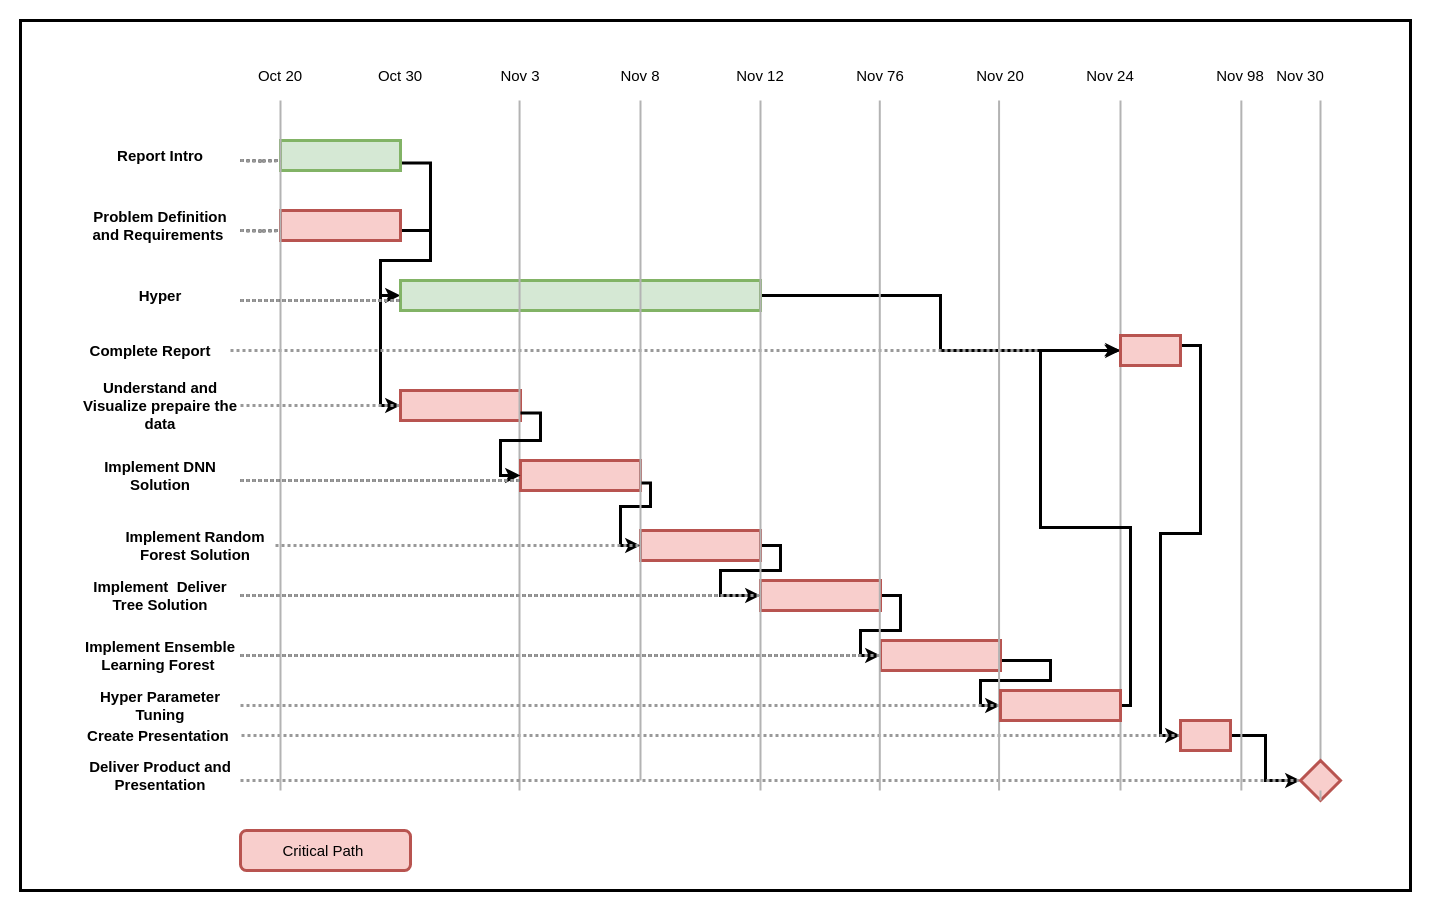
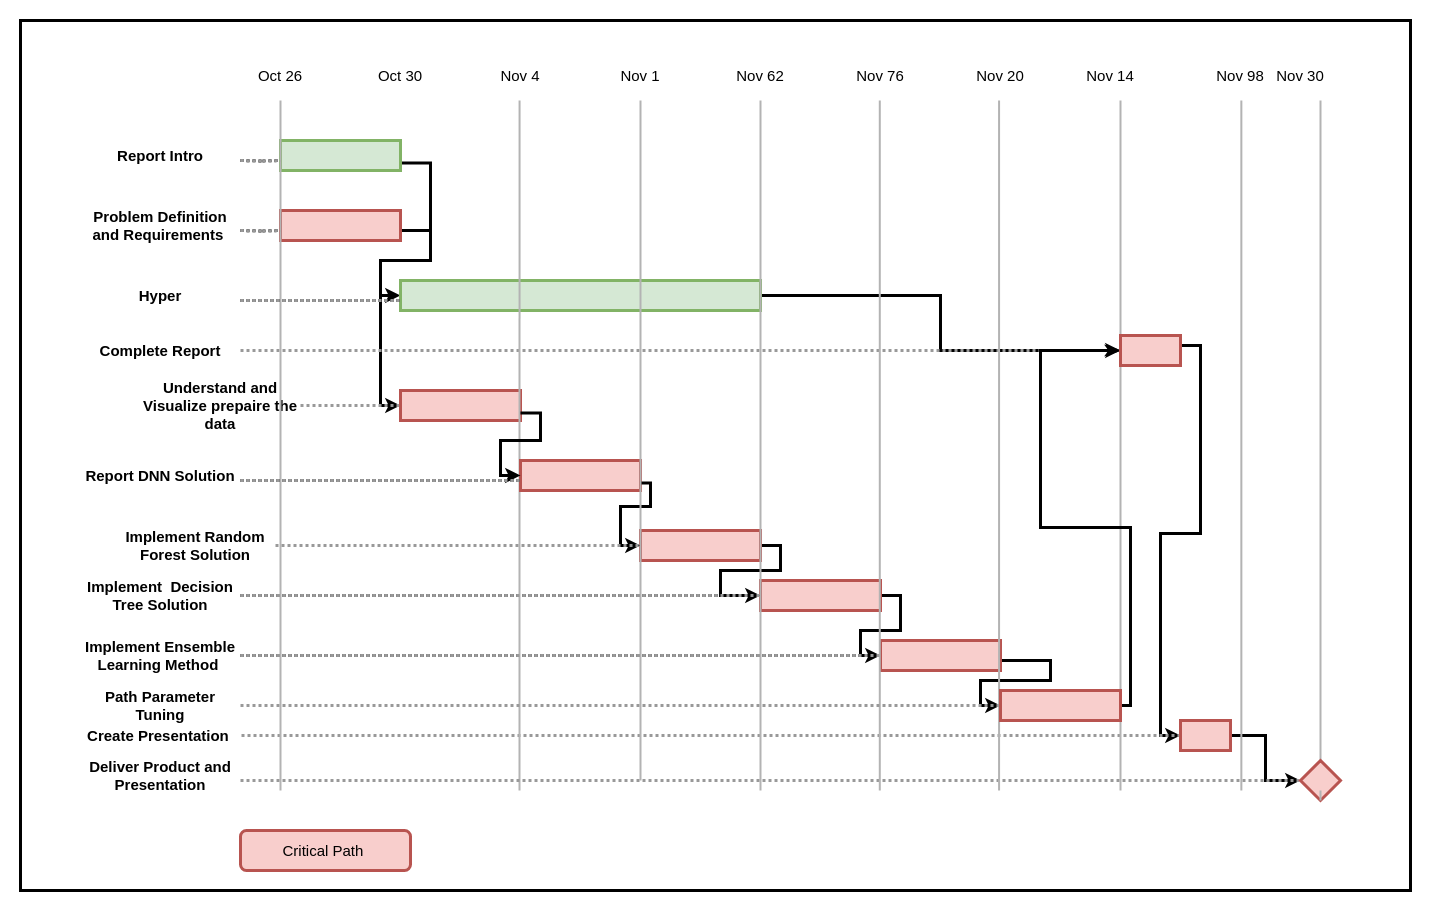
node "Oct 20": label "Oct 20" -> "Oct 26"
node "Nov 3": label "Nov 3" -> "Nov 4"
node "Nov 8": label "Nov 8" -> "Nov 1"
node "Nov 12": label "Nov 12" -> "Nov 62"
node "Nov 24": label "Nov 24" -> "Nov 14"
node "Complete Report": moved (151, 351) -> (161, 351)
node "Understand and Visualize prepaire the data": moved (161, 406) -> (221, 406)
node "Implement DNN Solution": label "Implement DNN Solution" -> "Report DNN Solution"
node "Implement Deliver Tree Solution": label "Implement Deliver Tree Solution" -> "Implement Decision Tree Solution"
node "Implement Ensemble Learning Forest": label "Implement Ensemble Learning Forest" -> "Implement Ensemble Learning Method"
node "Hyper Parameter Tuning": label "Hyper Parameter Tuning" -> "Path Parameter Tuning"
